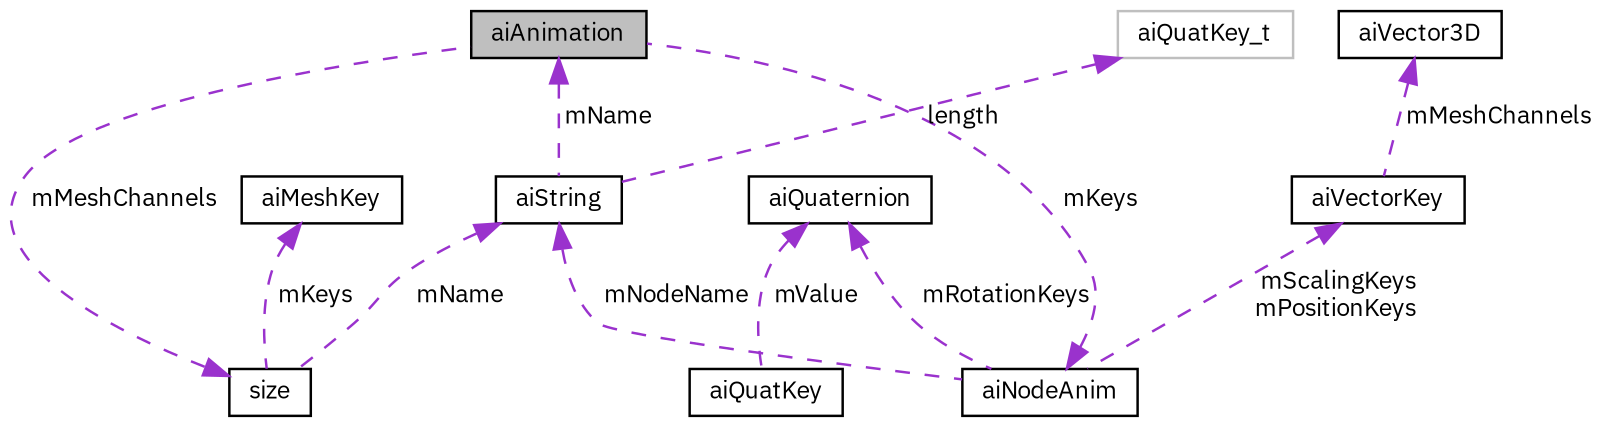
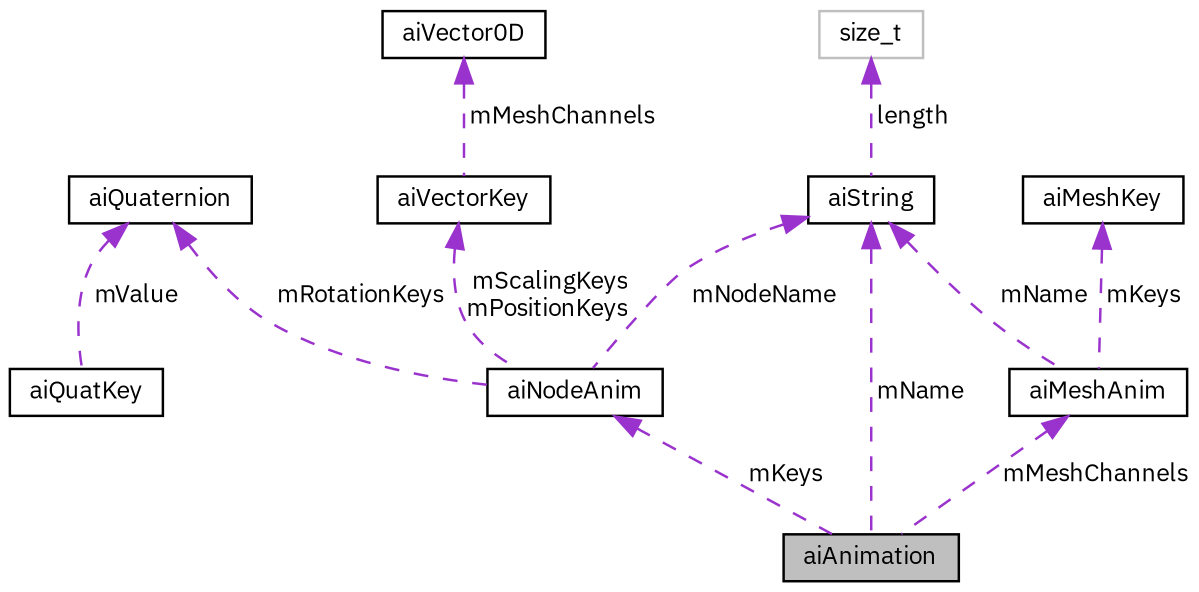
node "aiQuatKey_t": label "aiQuatKey_t" -> "size_t"
node "aiVector3D": label "aiVector3D" -> "aiVector0D"
edge "aiString" -> "aiAnimation": reversed
node "size": label "size" -> "aiMeshAnim"
